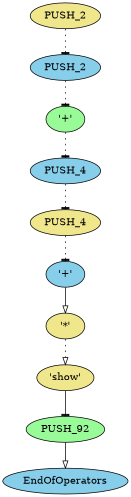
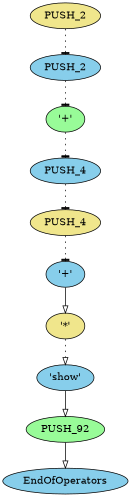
node "'show'": fillcolor khaki -> skyblue
edge "'show'" -> "PUSH_92": arrowhead tee -> onormal
